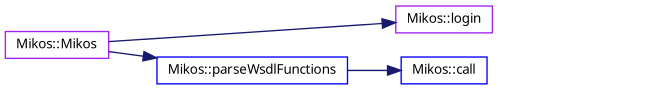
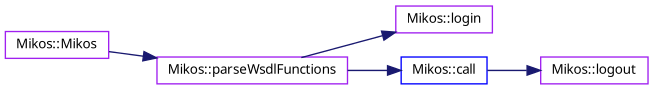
edge "Mikos::Mikos" -> "Mikos::login": now "Mikos::parseWsdlFunctions" -> "Mikos::login"
node "Mikos::parseWsdlFunctions": color blue -> purple
node "Mikos::logout": added
